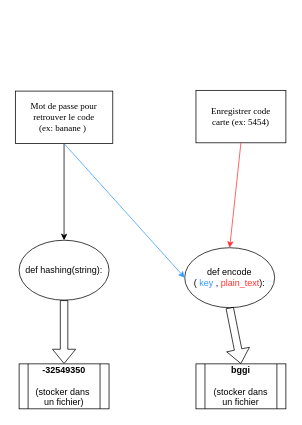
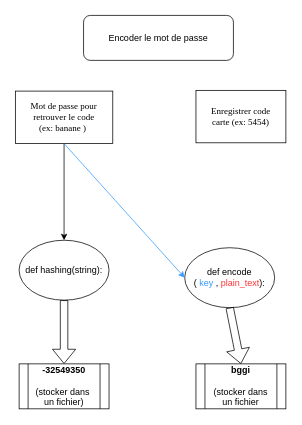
node "Encoder le mot de passe": added
edge "Enregistrer codecarte (ex: 5454)" -> "def encode ( key , plain_text):": removed
